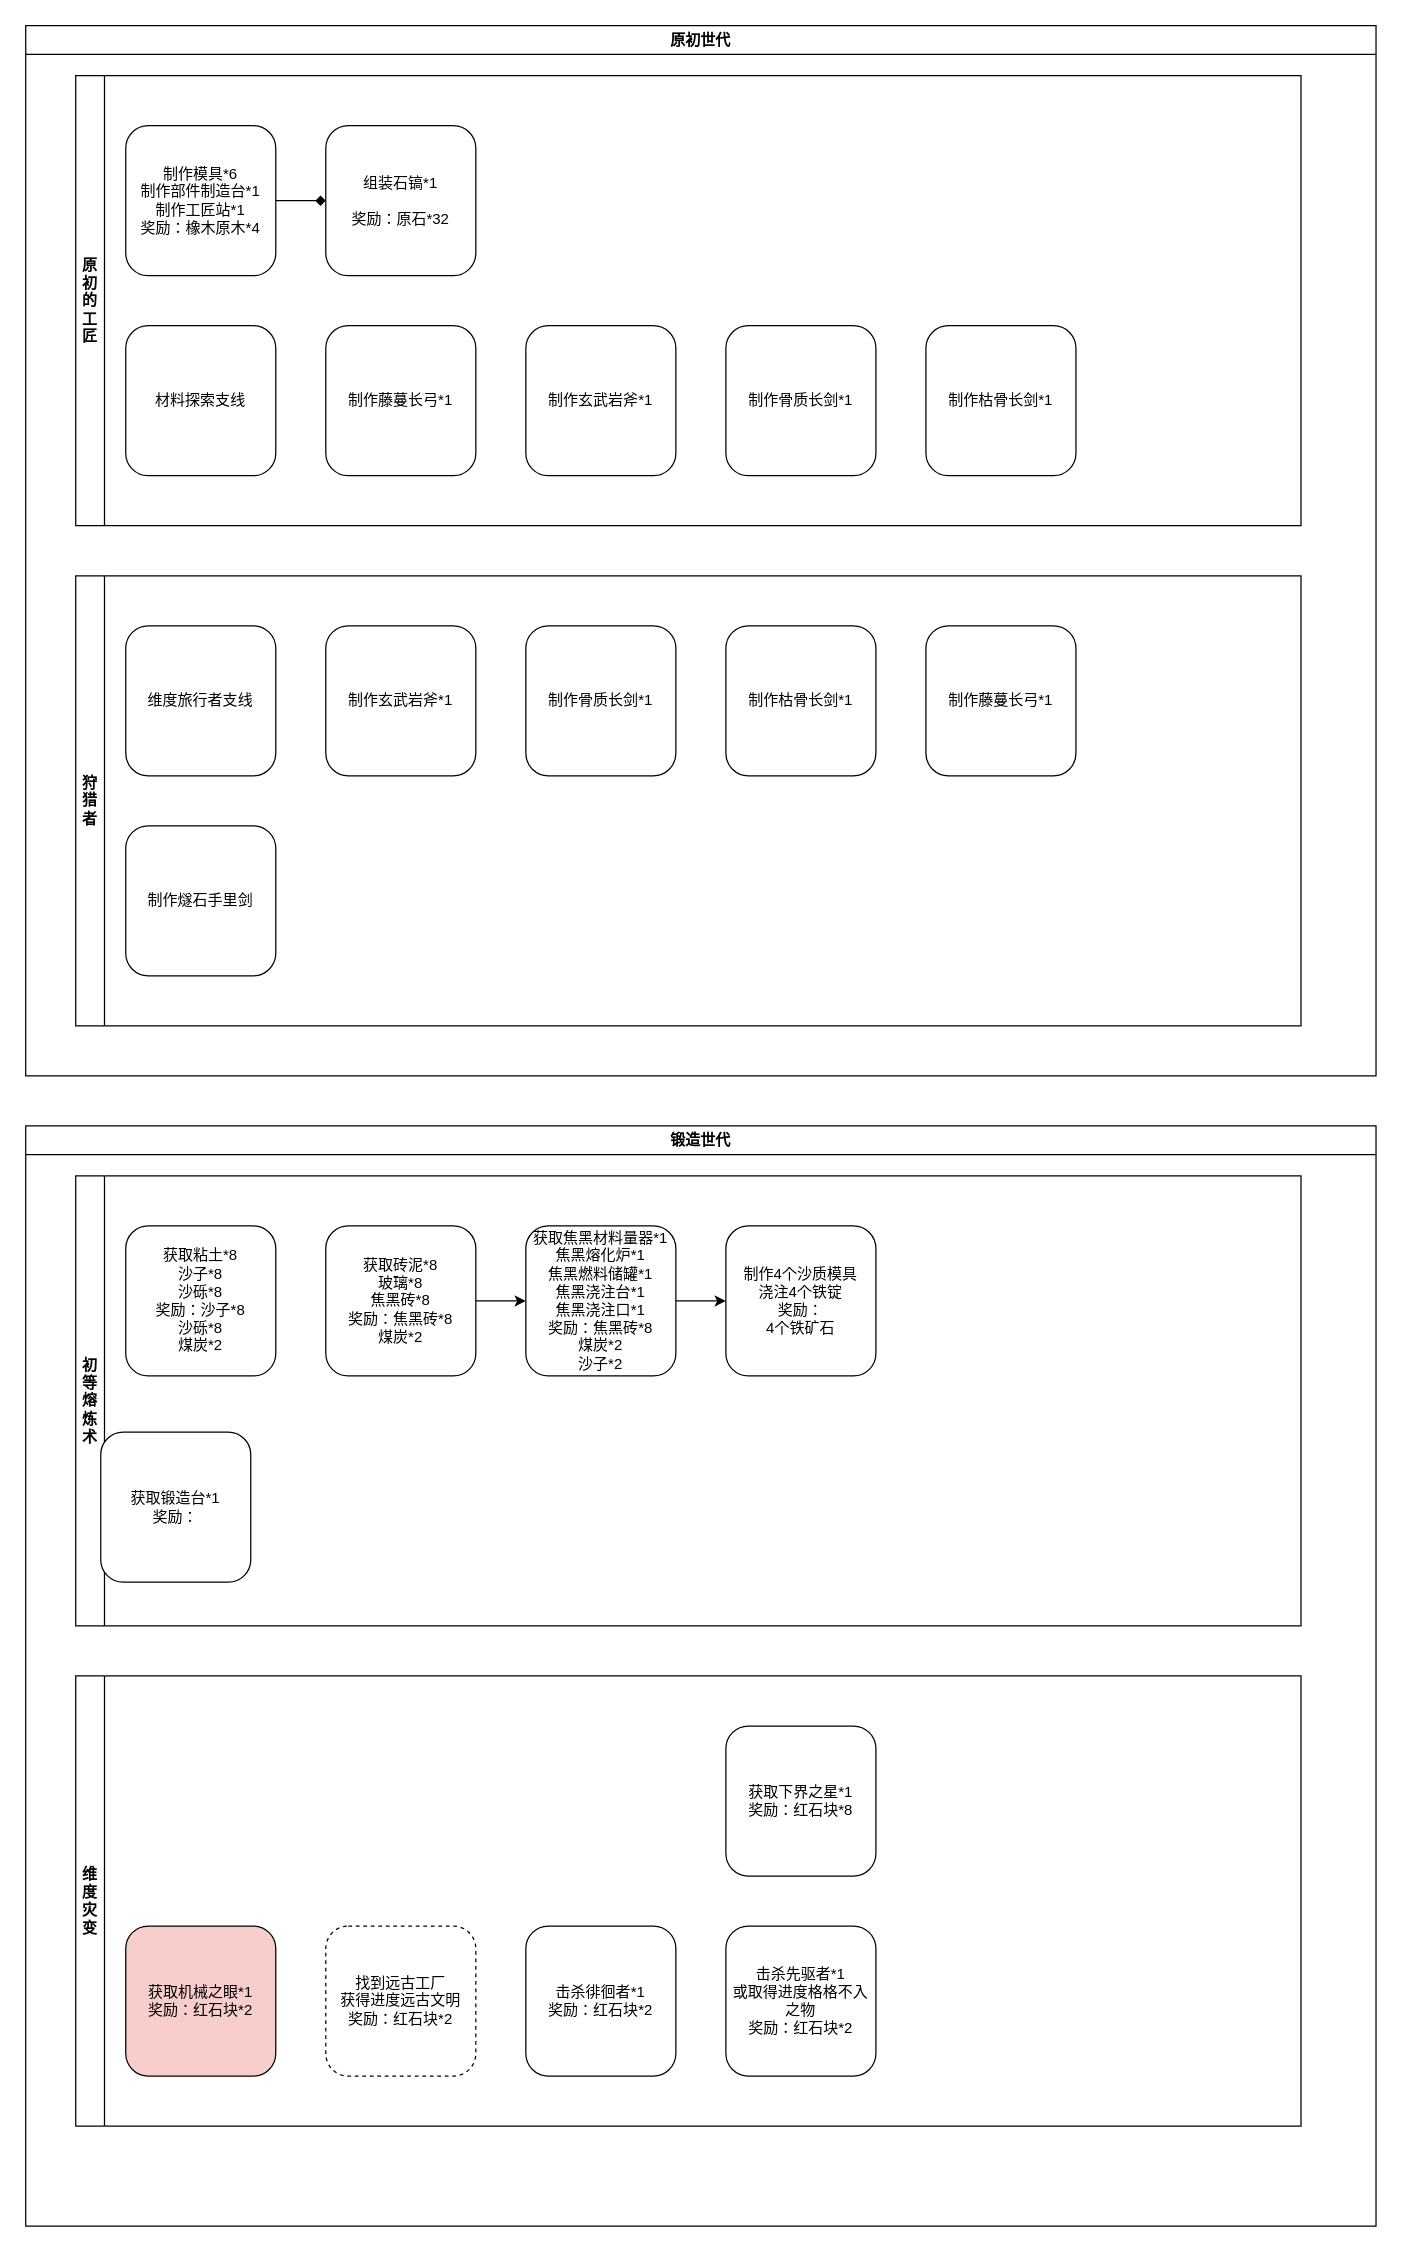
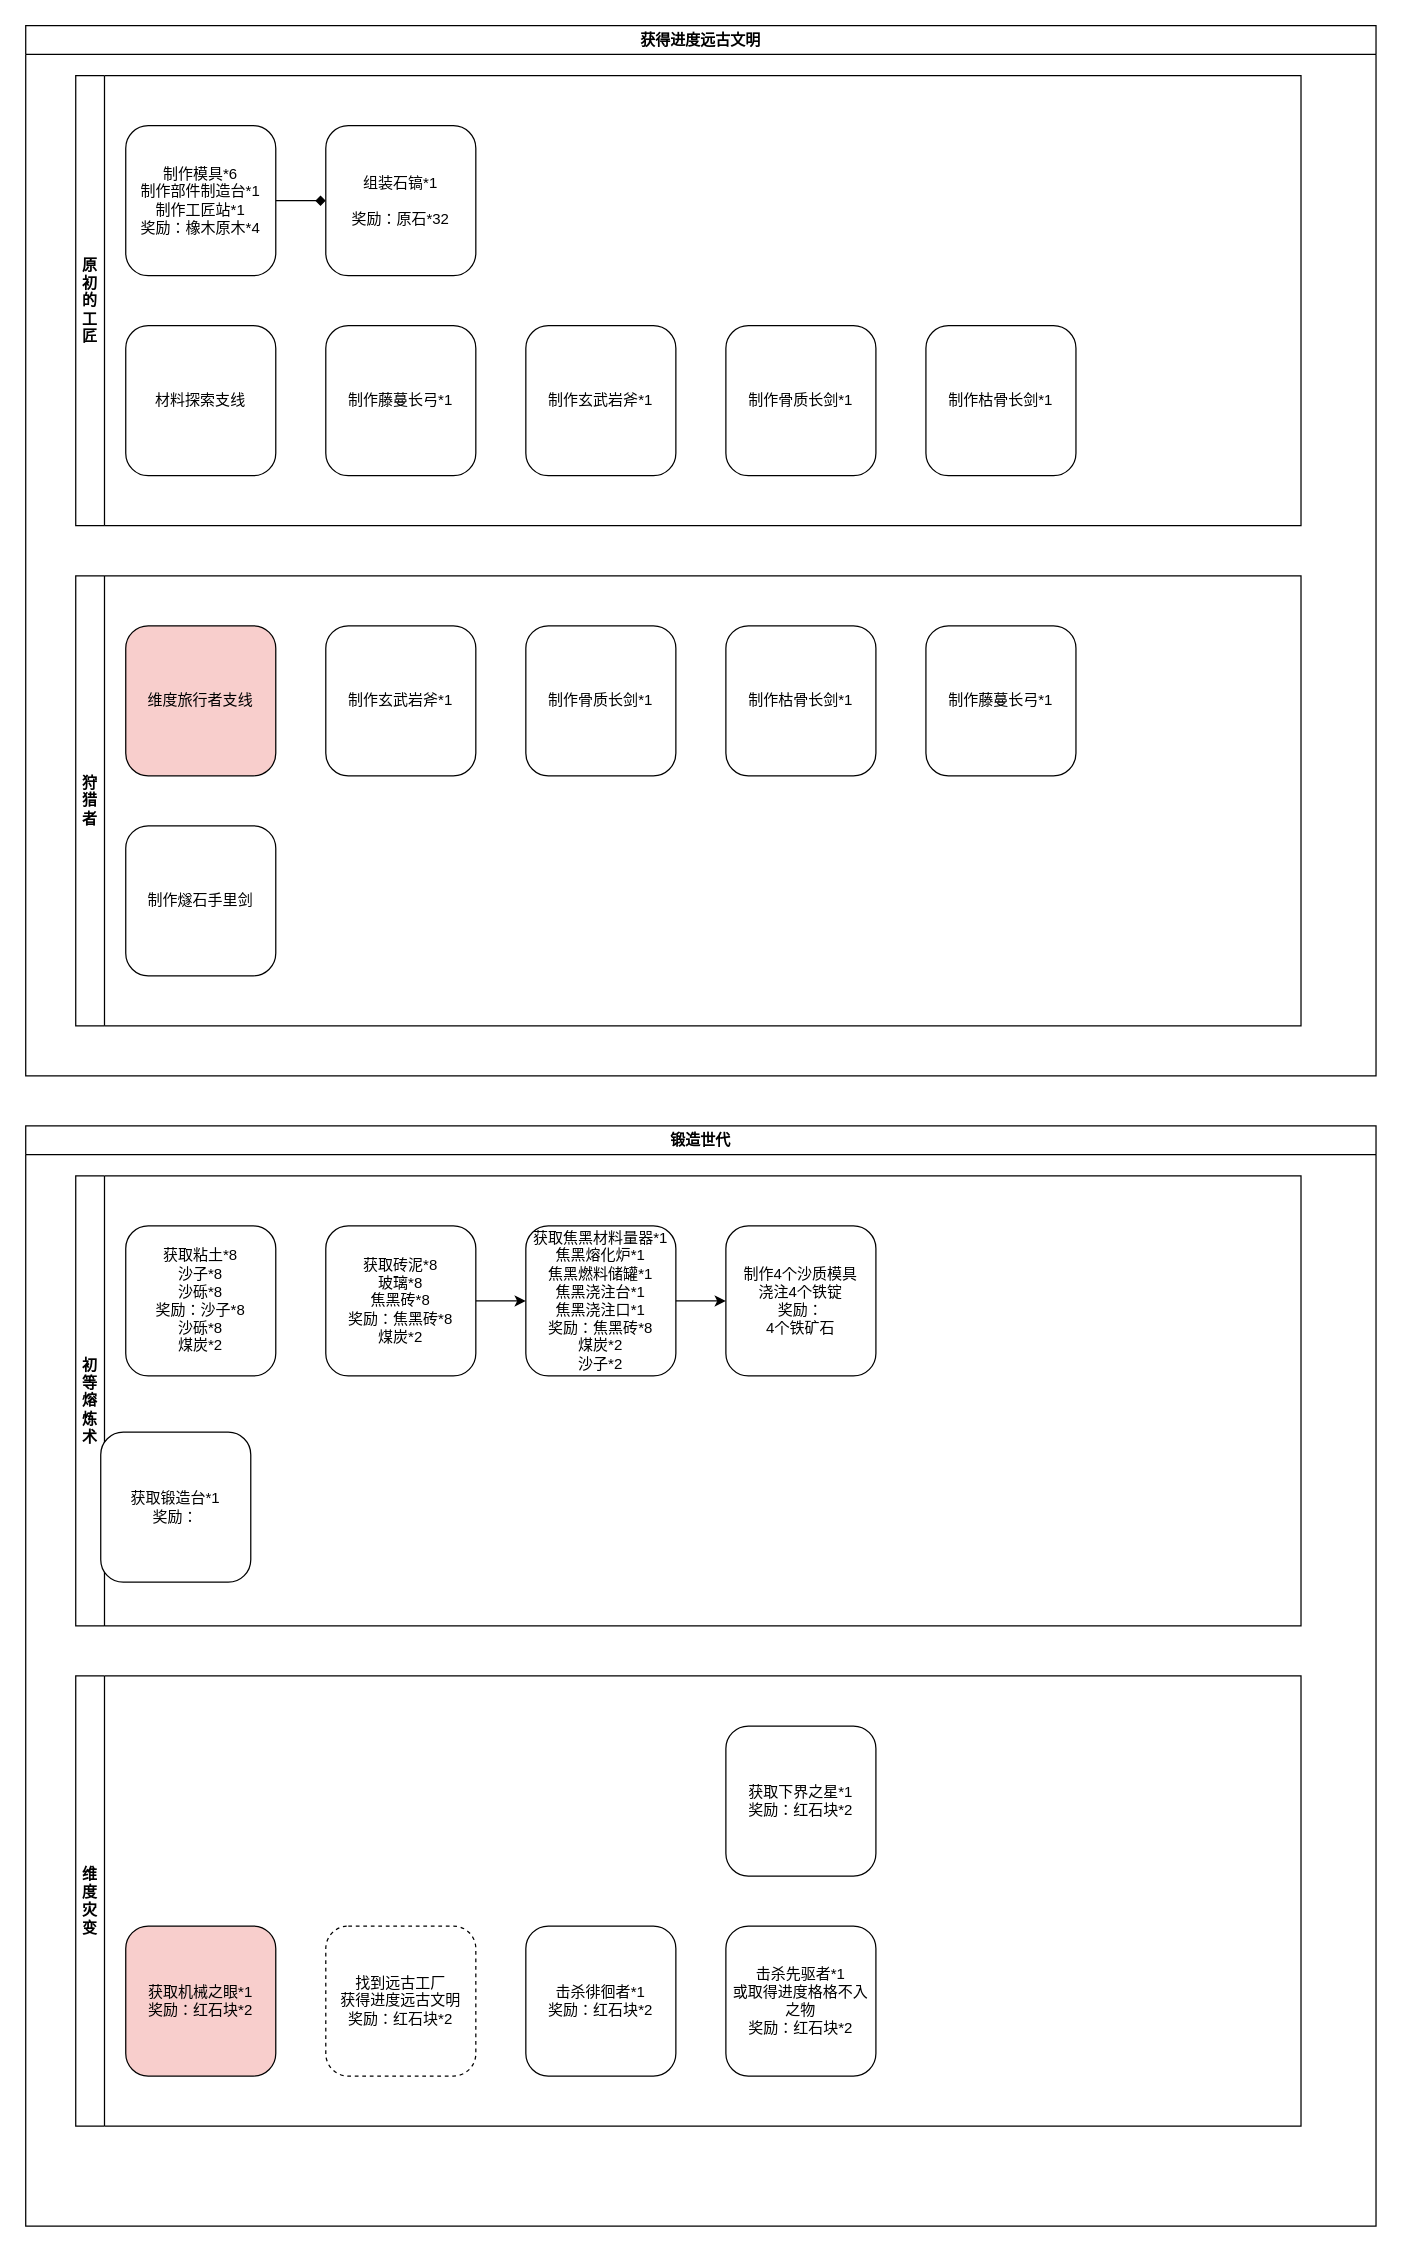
node "原初世代": label "原初世代" -> "获得进度远古文明"
node "维度旅行者支线": fillcolor #ffffff -> #f8cecc
node "获取下界之星*1 奖励：红石块*8": label "获取下界之星*1 奖励：红石块*8" -> "获取下界之星*1 奖励：红石块*2"
